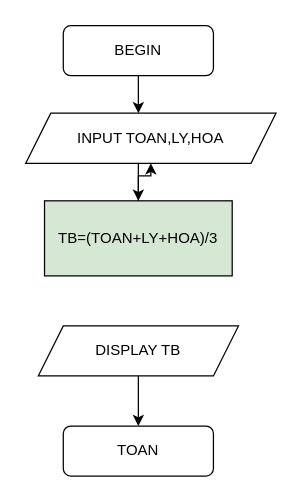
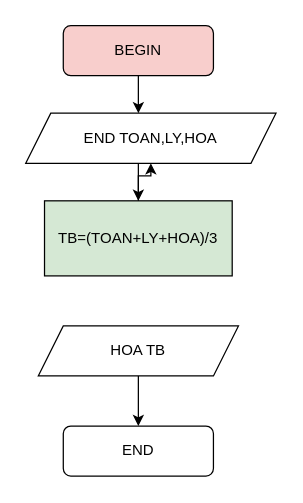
node "BEGIN": fillcolor #ffffff -> #f8cecc
node "INPUT TOAN,LY,HOA": label "INPUT TOAN,LY,HOA" -> "END TOAN,LY,HOA"
node "DISPLAY TB": label "DISPLAY TB" -> "HOA TB"
node "TOAN": label "TOAN" -> "END"
